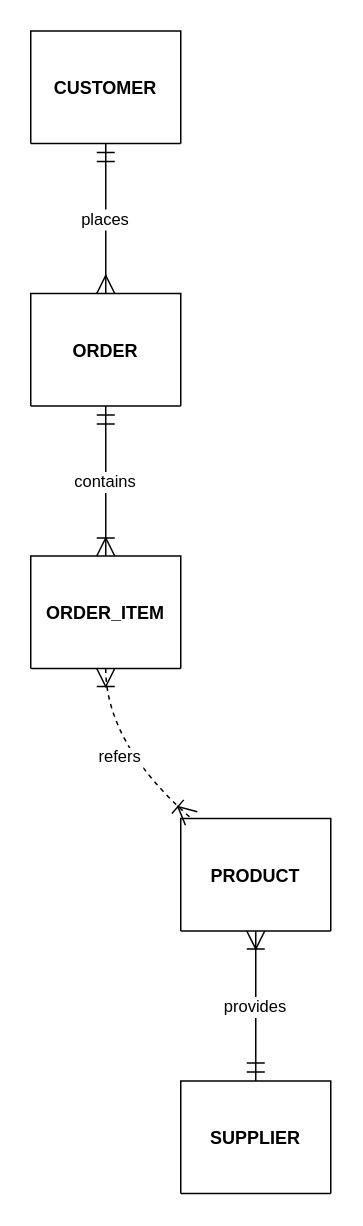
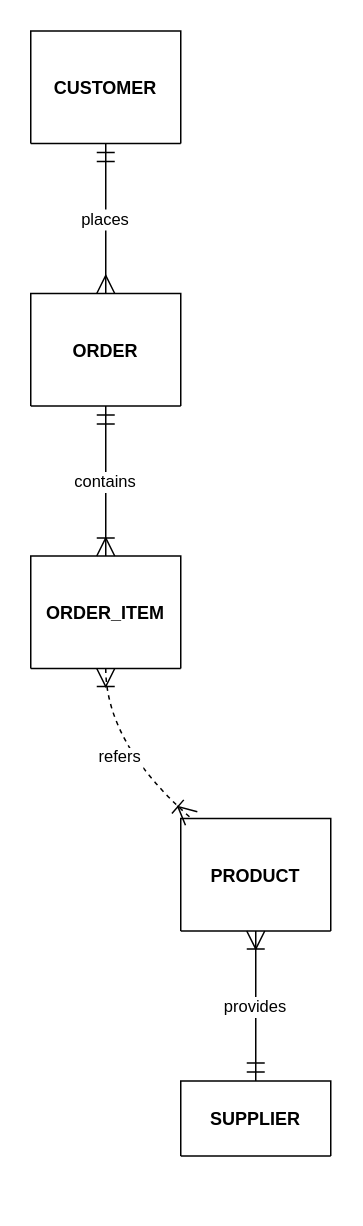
node "SUPPLIER": size 150x113 -> 150x75
